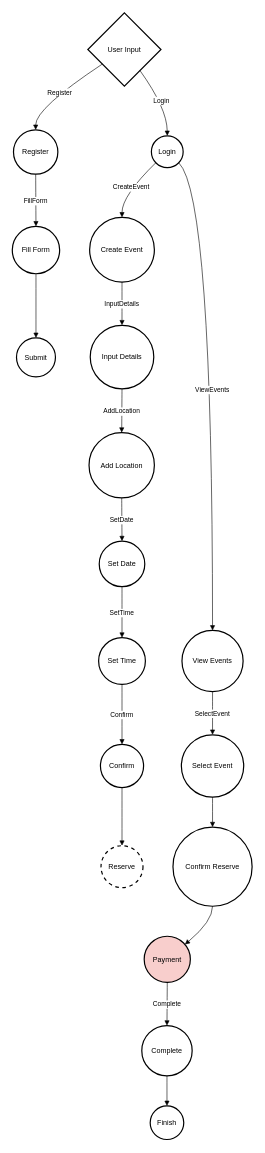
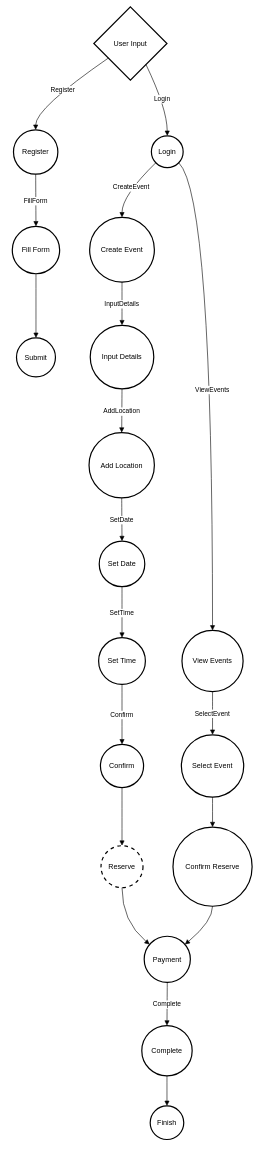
node "User Input": moved (125, 49) -> (131, 43)
edge "Reserve" -> "Payment": added
node "Payment": fillcolor #f8cecc -> #ffffff
